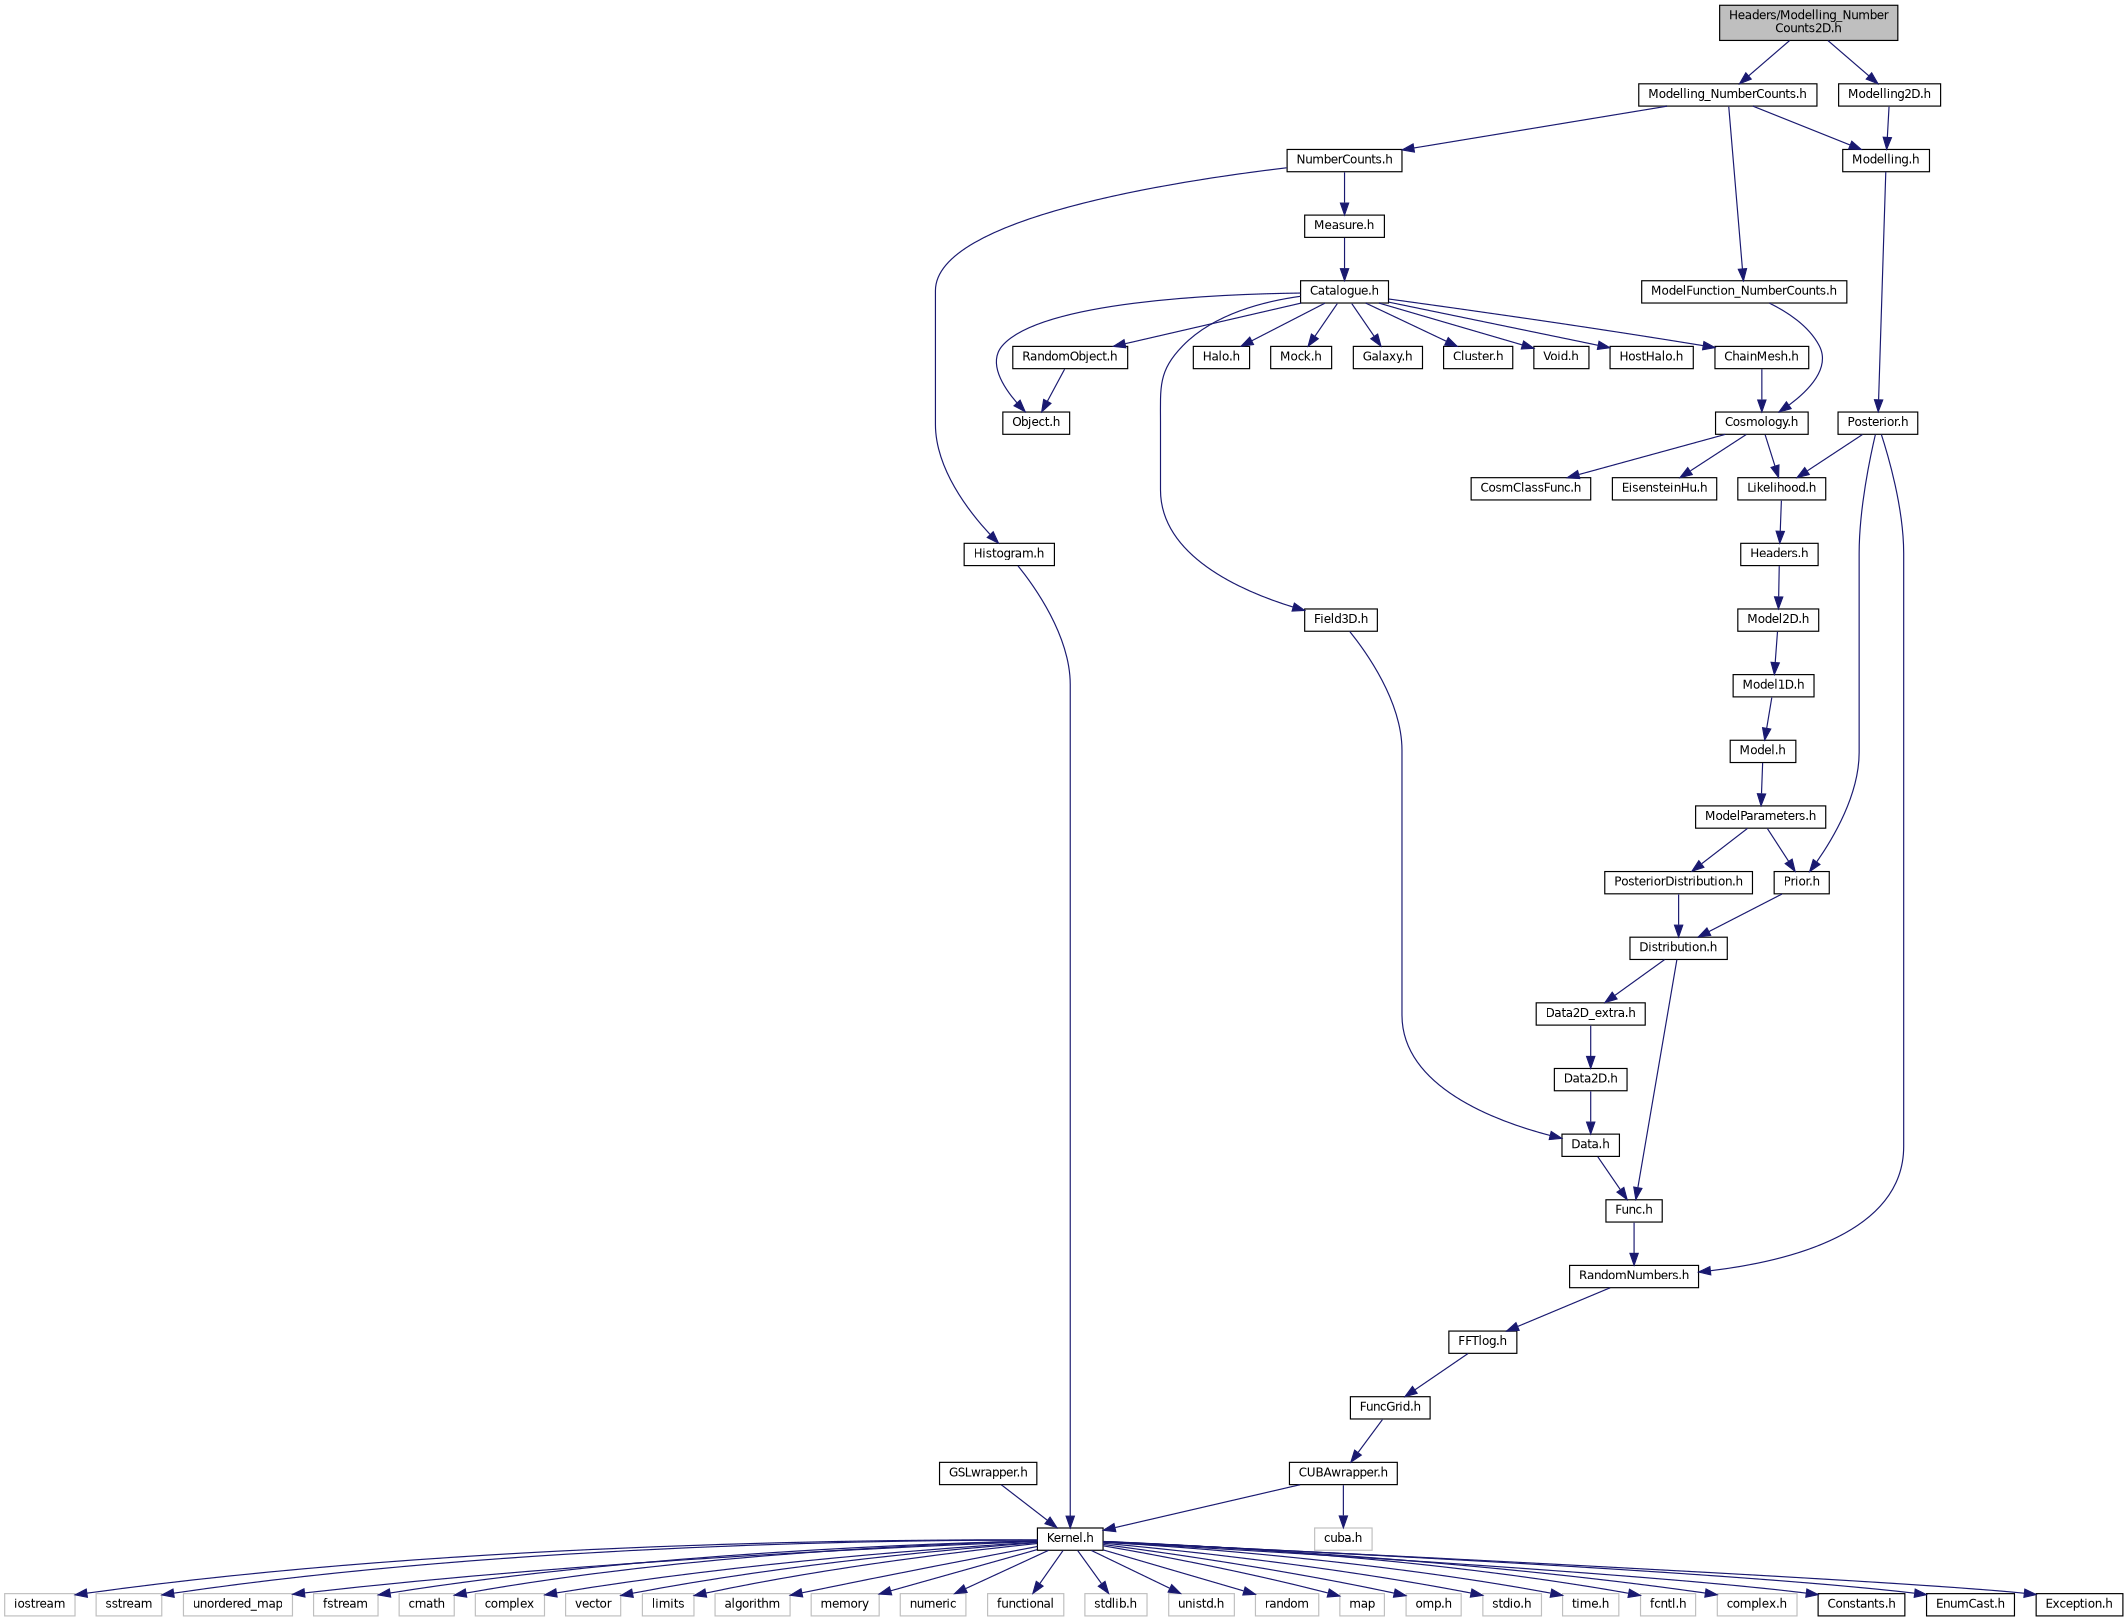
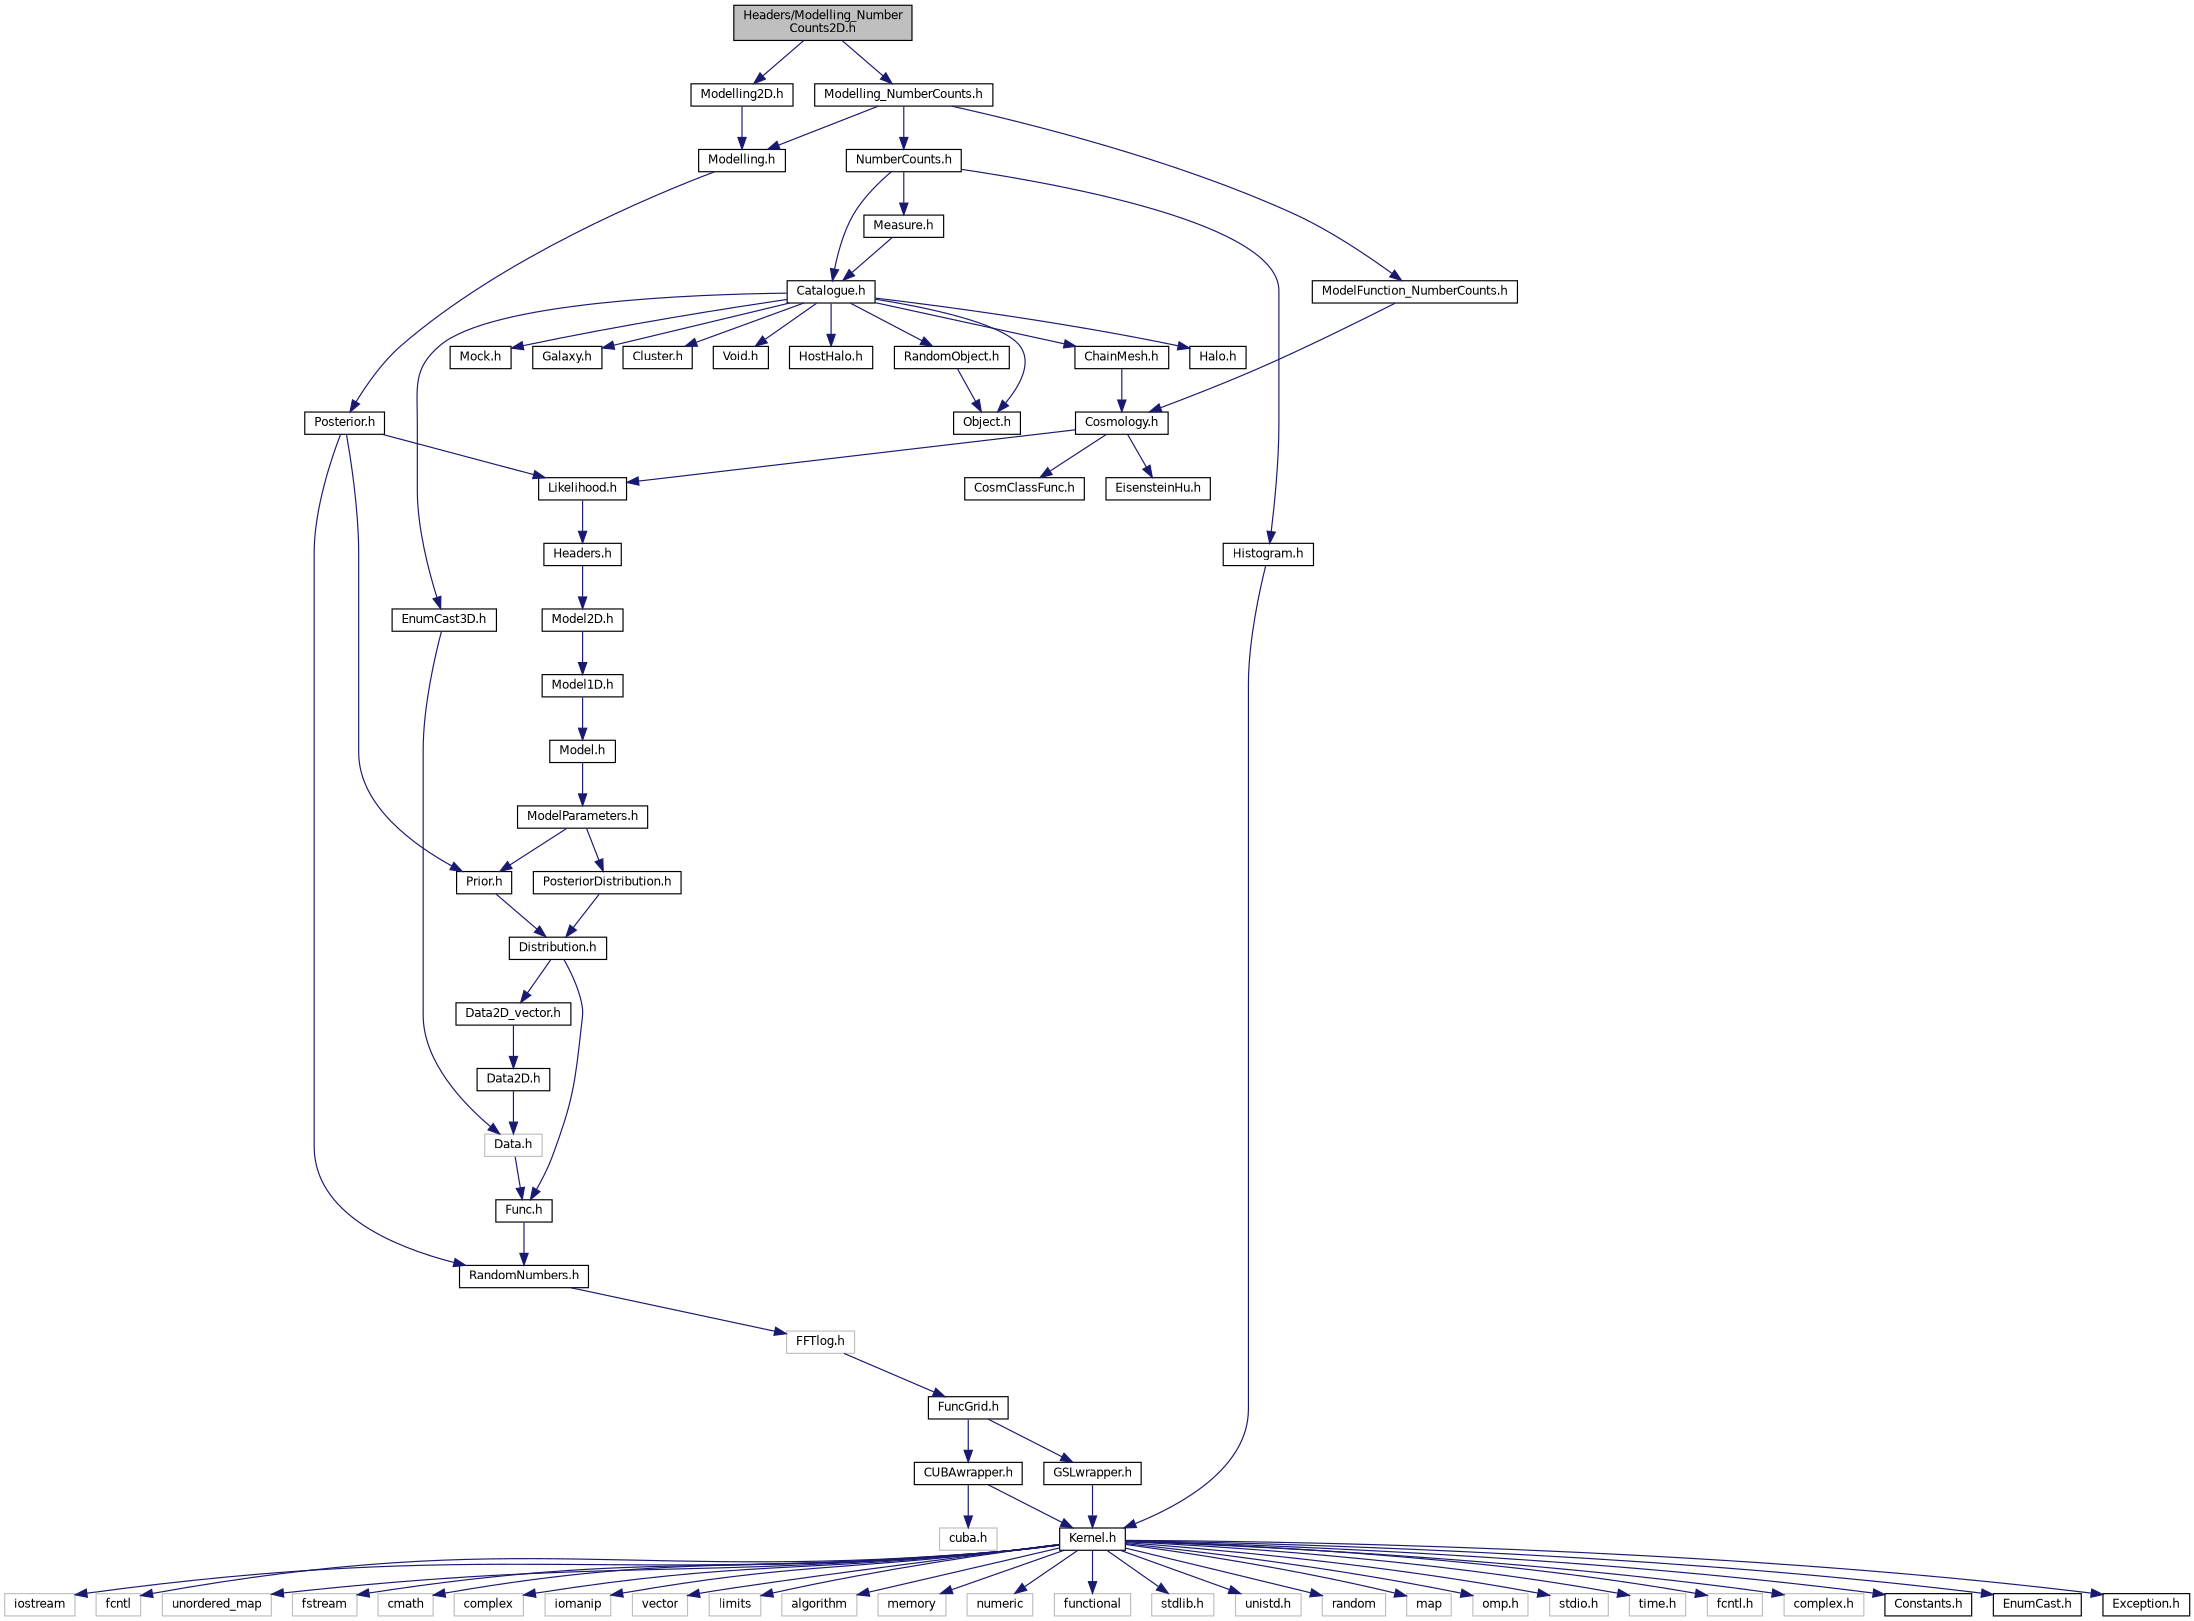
edge "NumberCounts.h" -> "Catalogue.h": added
node "Field3D.h": label "Field3D.h" -> "EnumCast3D.h"
node "Data2D_extra.h": label "Data2D_extra.h" -> "Data2D_vector.h"
node "Data.h": color black -> grey75
node "FFTlog.h": color black -> grey75
edge "FuncGrid.h" -> "GSLwrapper.h": added
node "sstream": label "sstream" -> "fcntl"
node "iomanip": added
